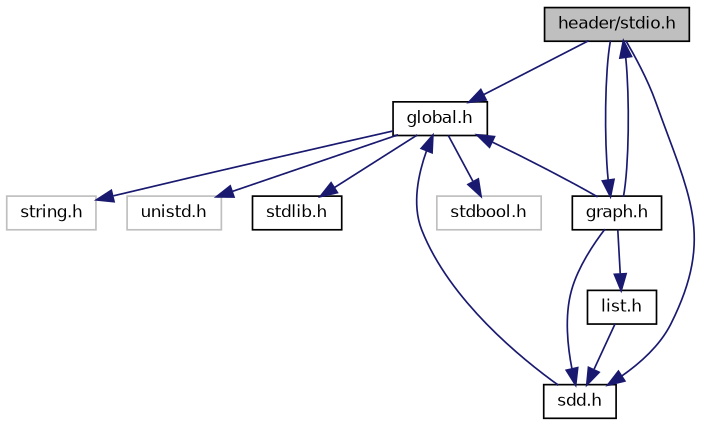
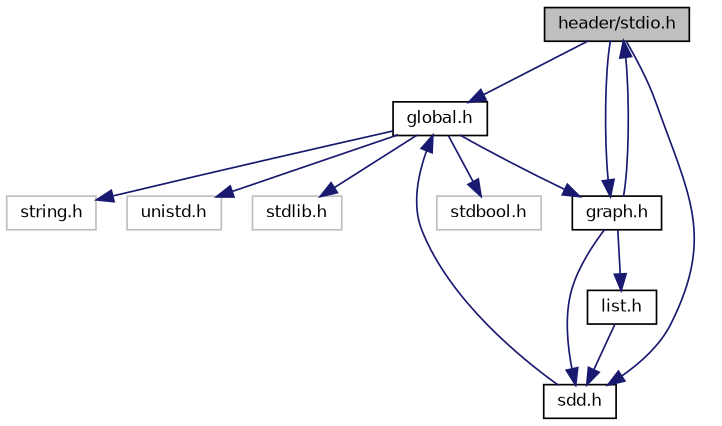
edge "graph.h" -> "global.h": reversed
node "stdlib.h": color black -> grey75
